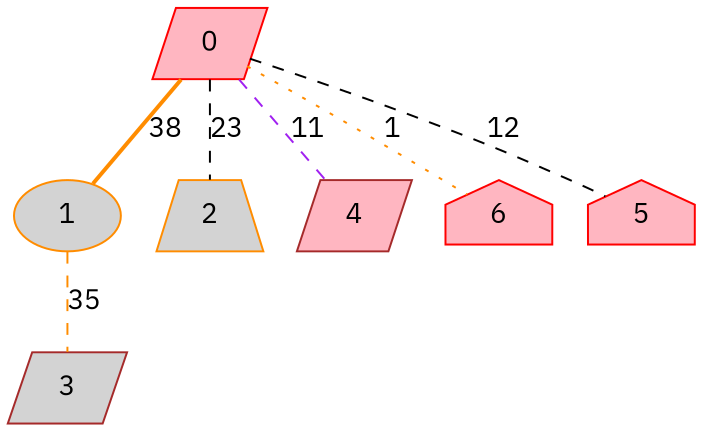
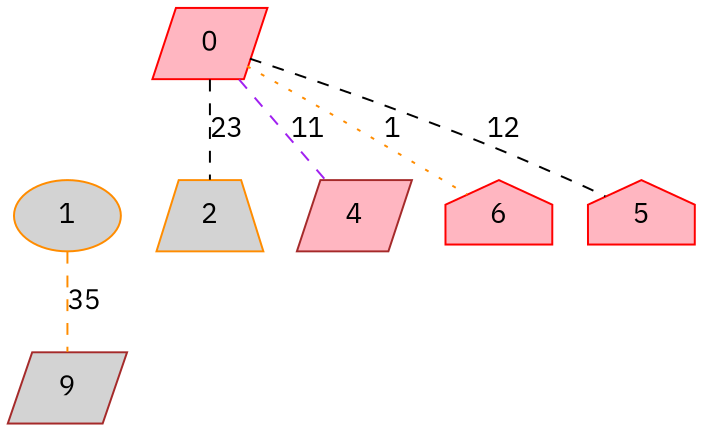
edge "0" -- "1": removed, label "38"
node "3": label "3" -> "9"
